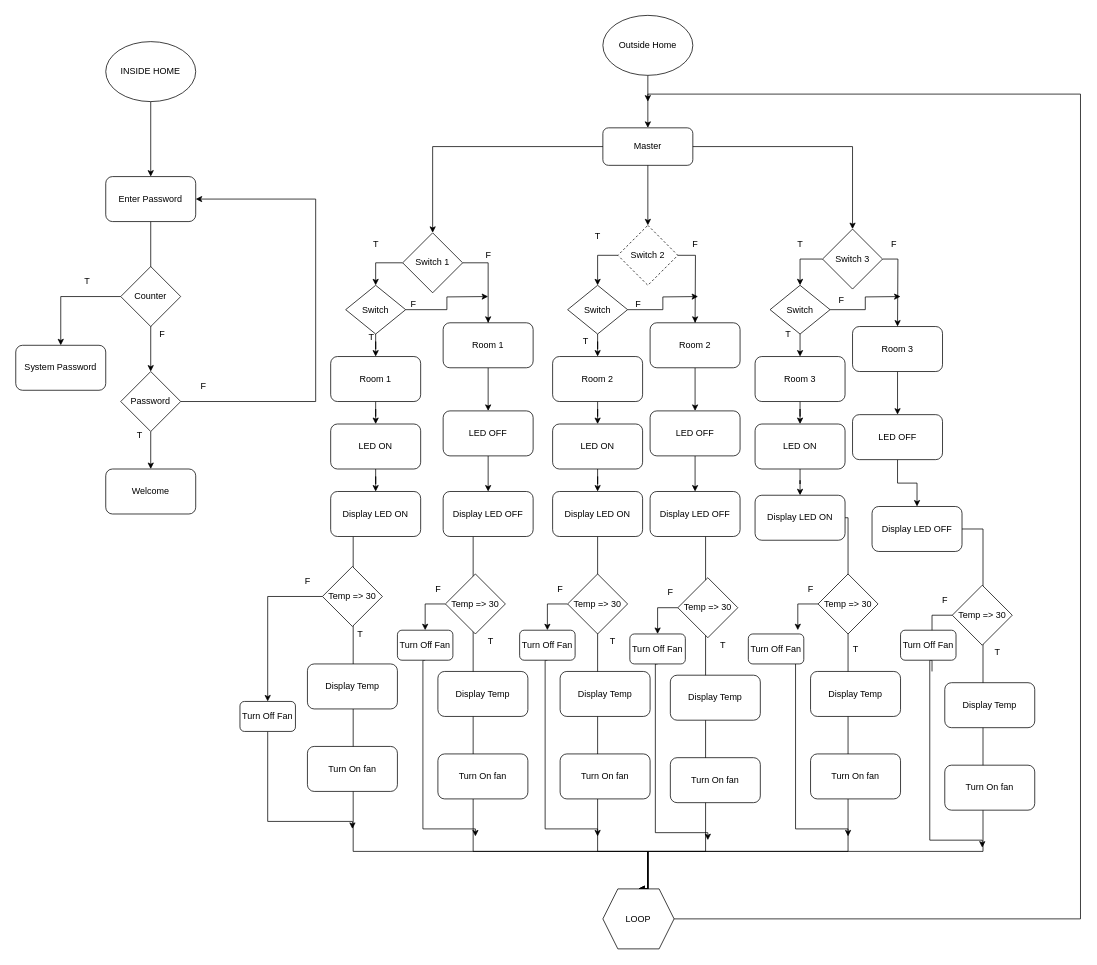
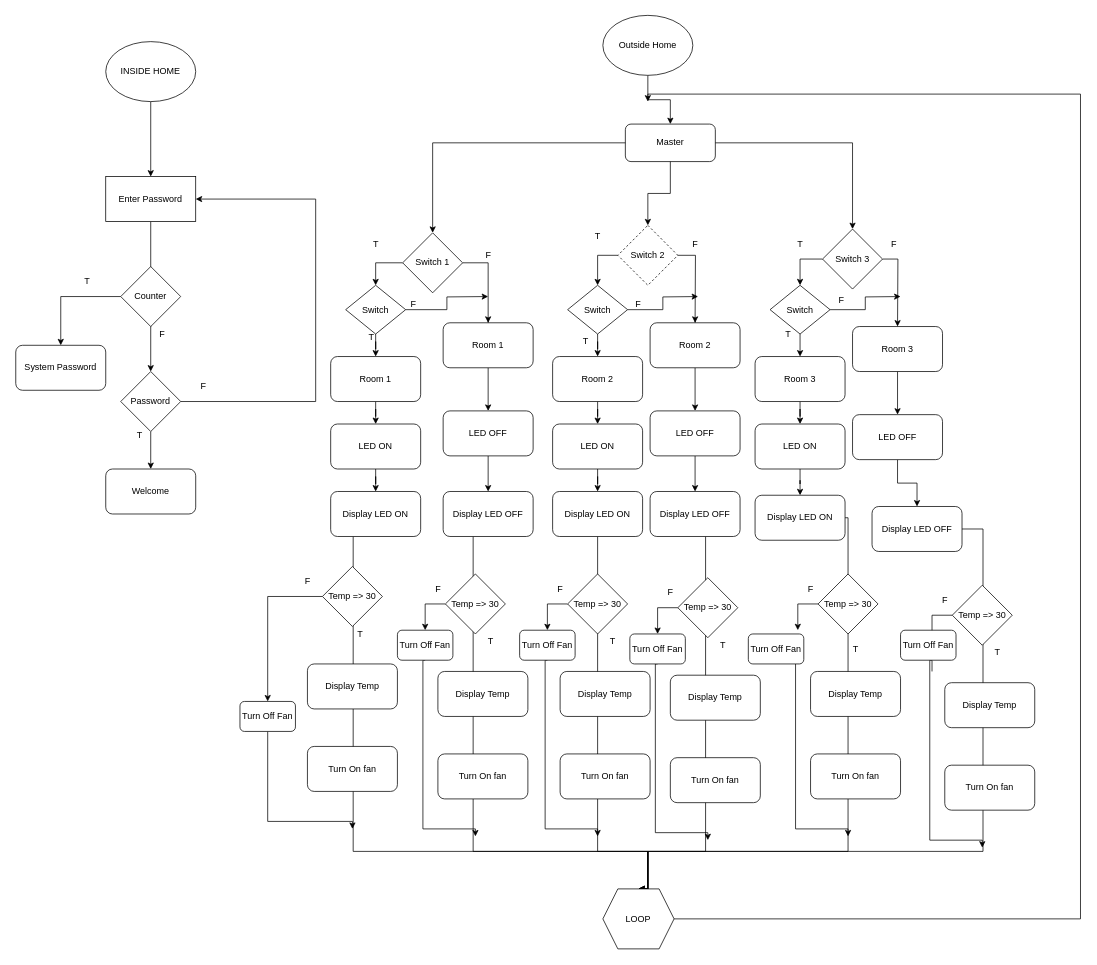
node "Master": moved (648, 147) -> (670, 143)
node "Enter Password": shape rounded rectangle -> rectangle
